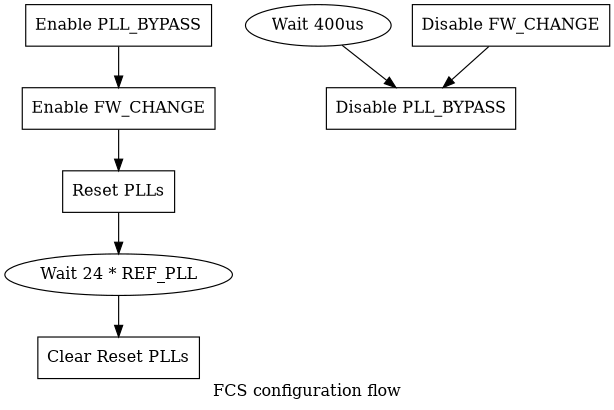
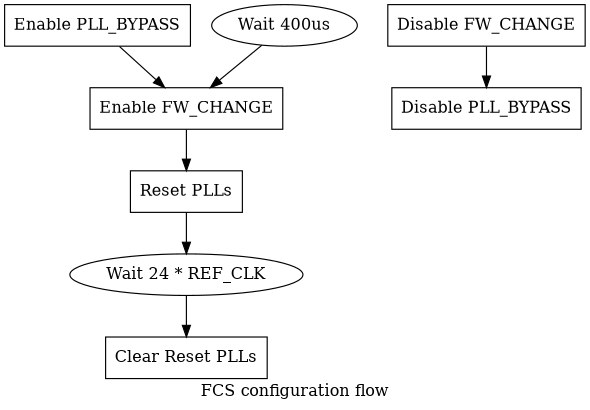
edge "Wait 400us" -> "Disable PLL_BYPASS": now "Wait 400us" -> "Enable FW_CHANGE"
node "Wait 24 * REF_PLL": label "Wait 24 * REF_PLL" -> "Wait 24 * REF_CLK"
